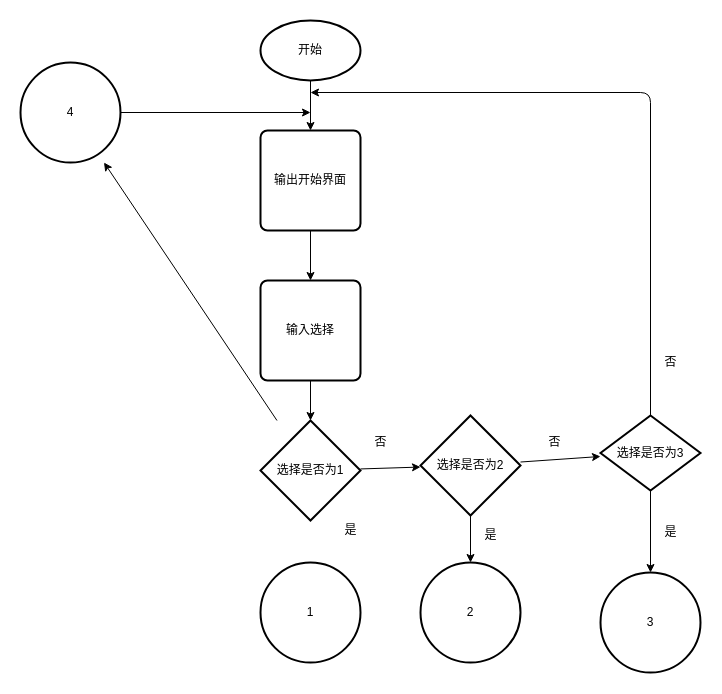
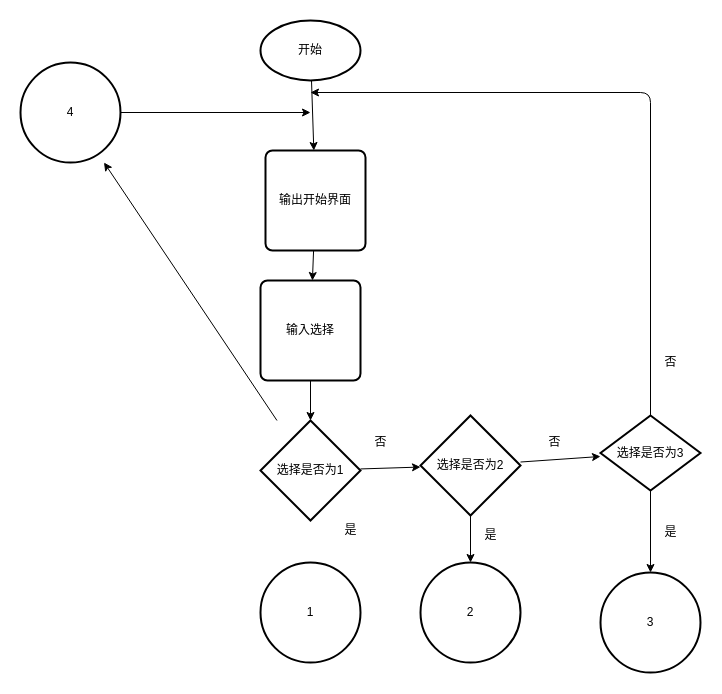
node "输出开始界面": moved (311, 181) -> (316, 201)
